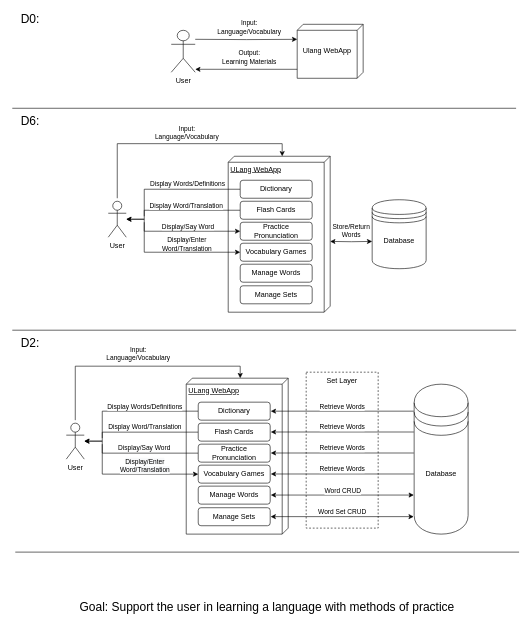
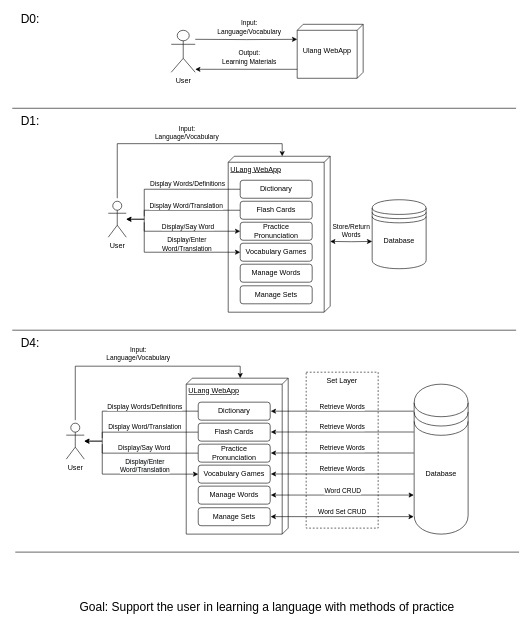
node "D6:": label "D6:" -> "D1:"
node "D2:": label "D2:" -> "D4:"
